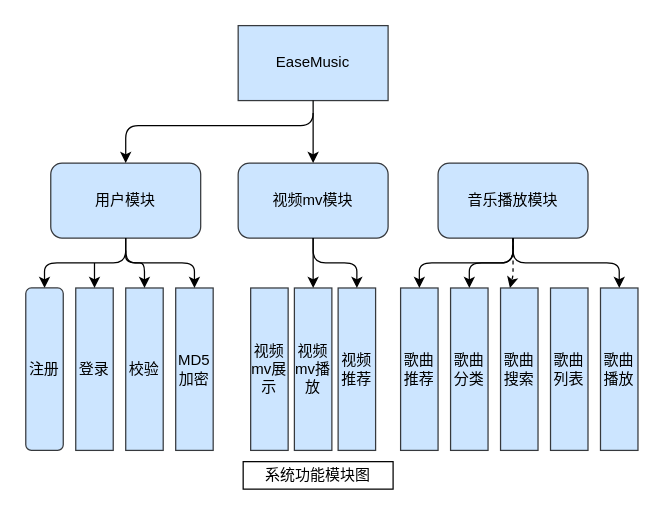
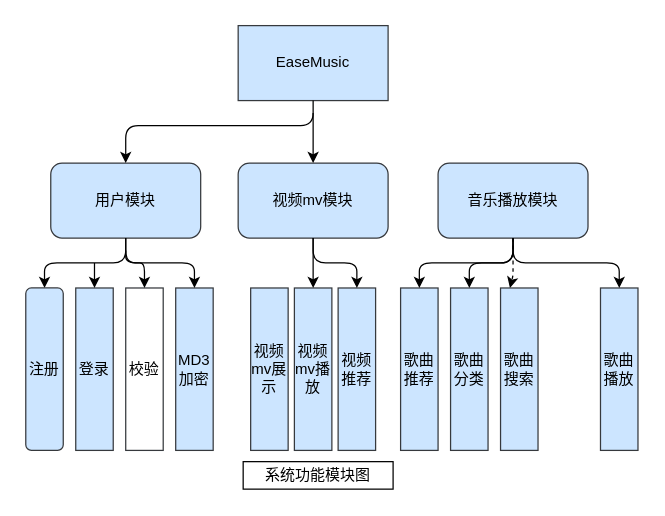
node "校验": fillcolor #cce5ff -> #ffffff
node "MD5加密": label "MD5加密" -> "MD3加密"
node "歌曲列表": removed
